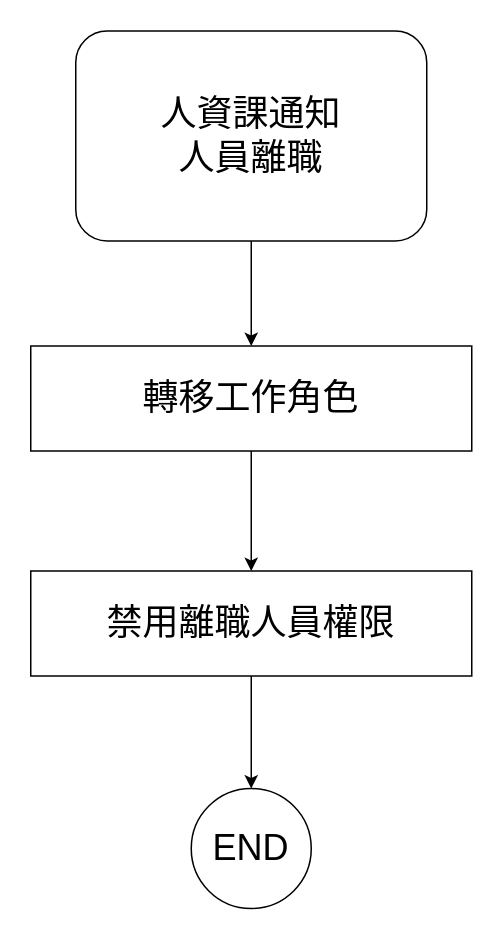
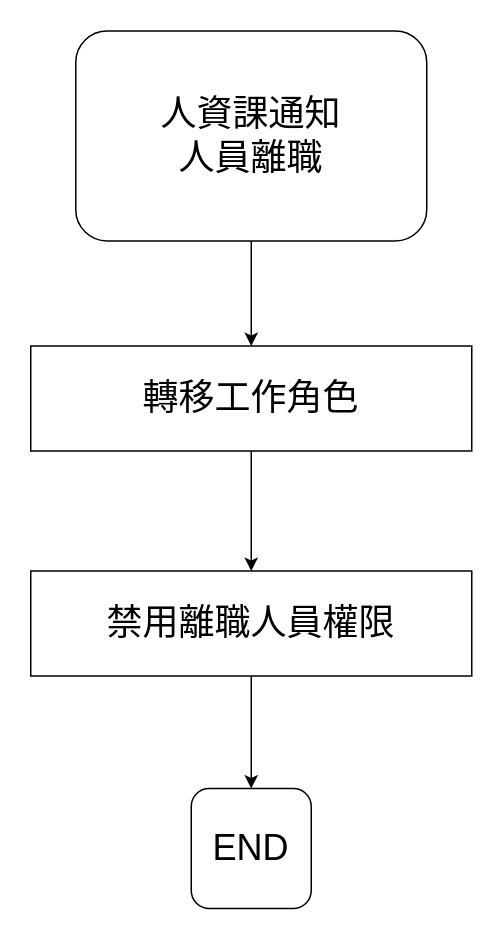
node "END": shape ellipse -> rounded rectangle
